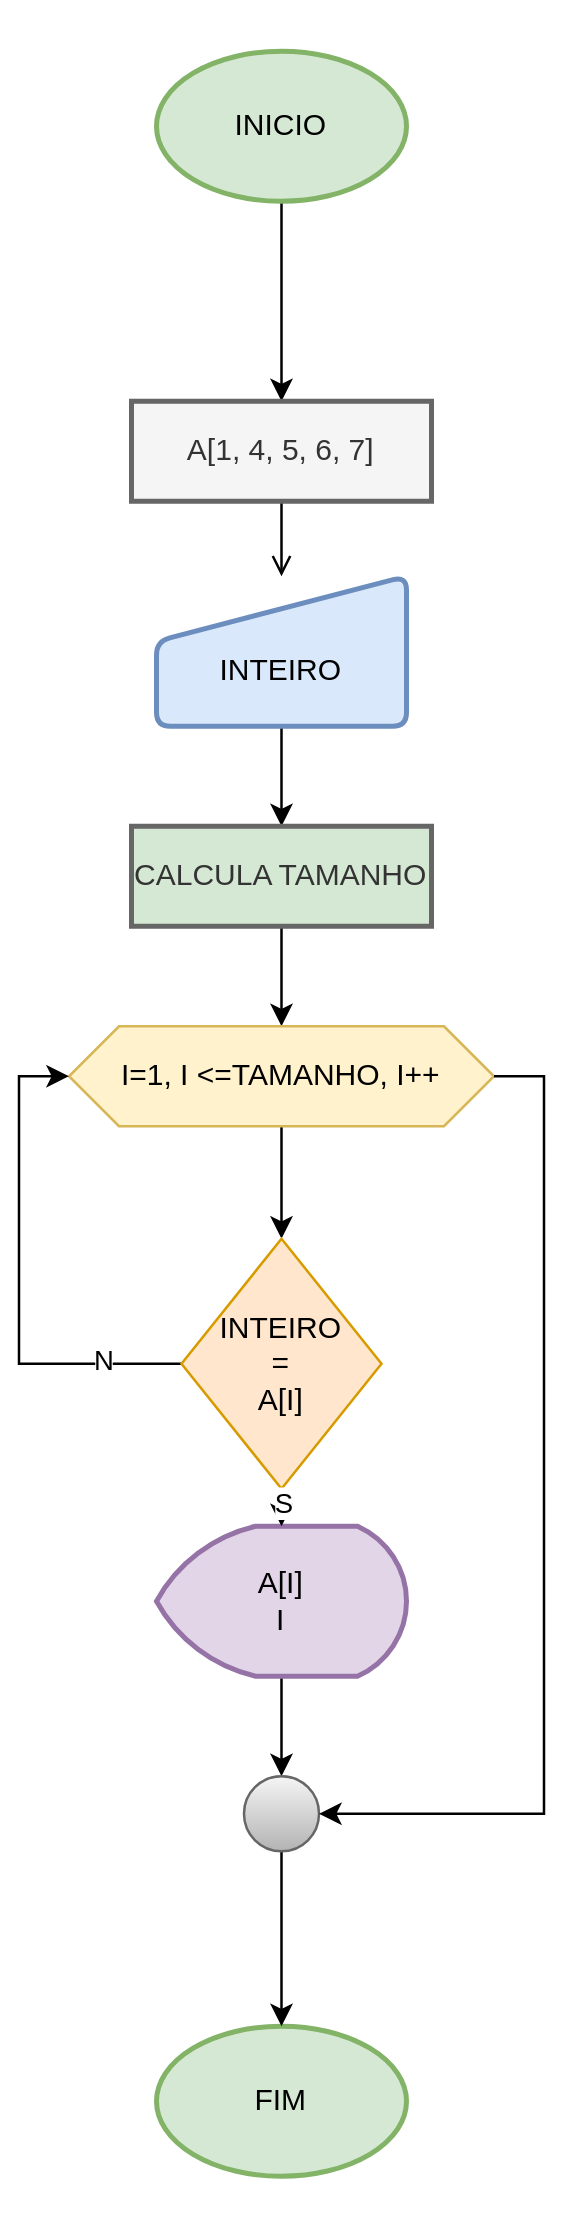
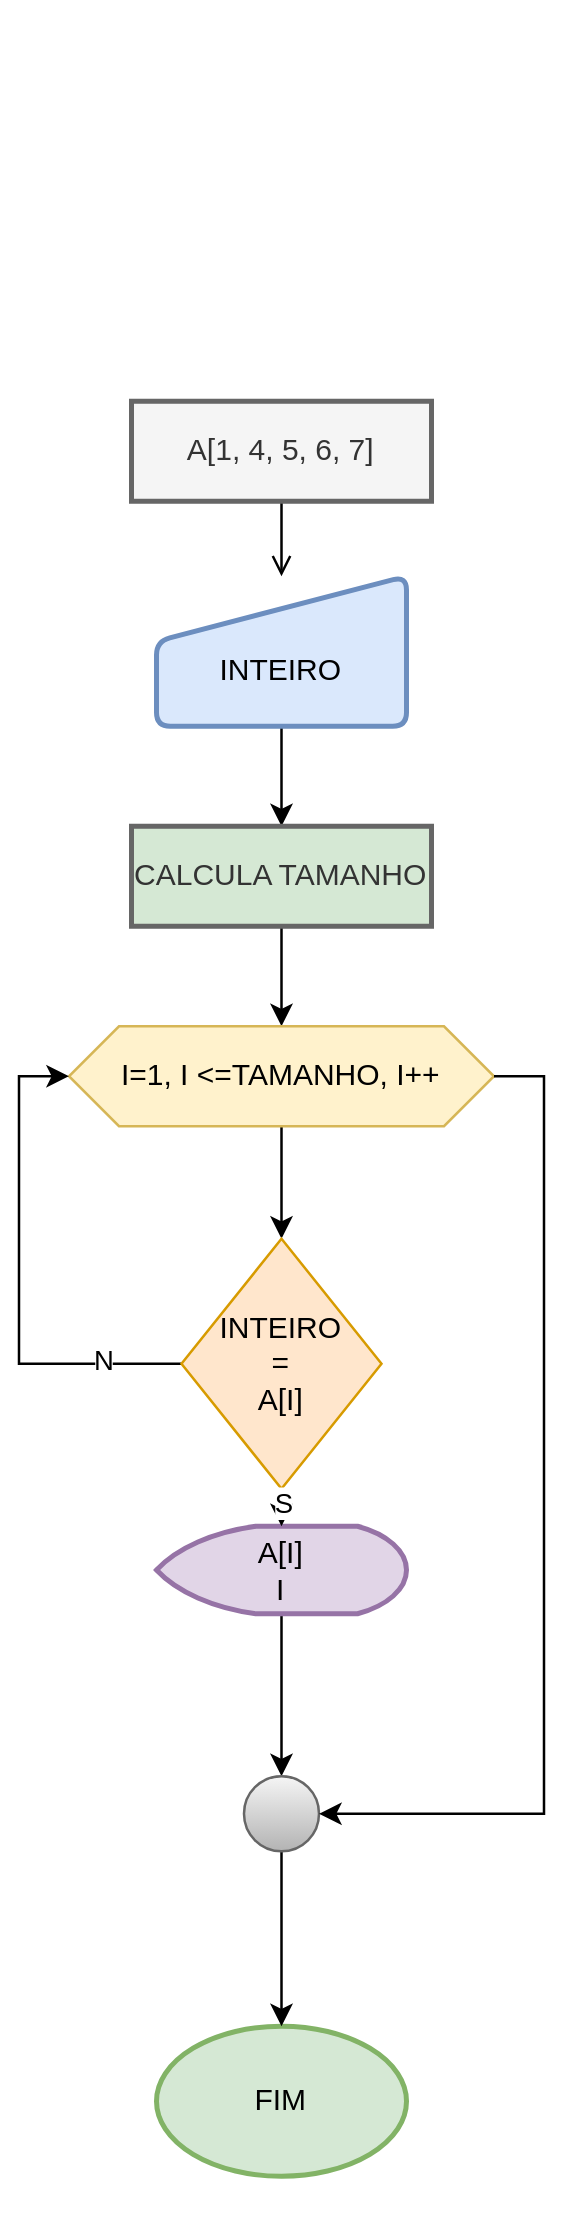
node "INICIO": removed
edge "INICIO" -> "A[1, 4, 5, 6, 7]": removed
node "A[I] I": size 250x150 -> 250x88
